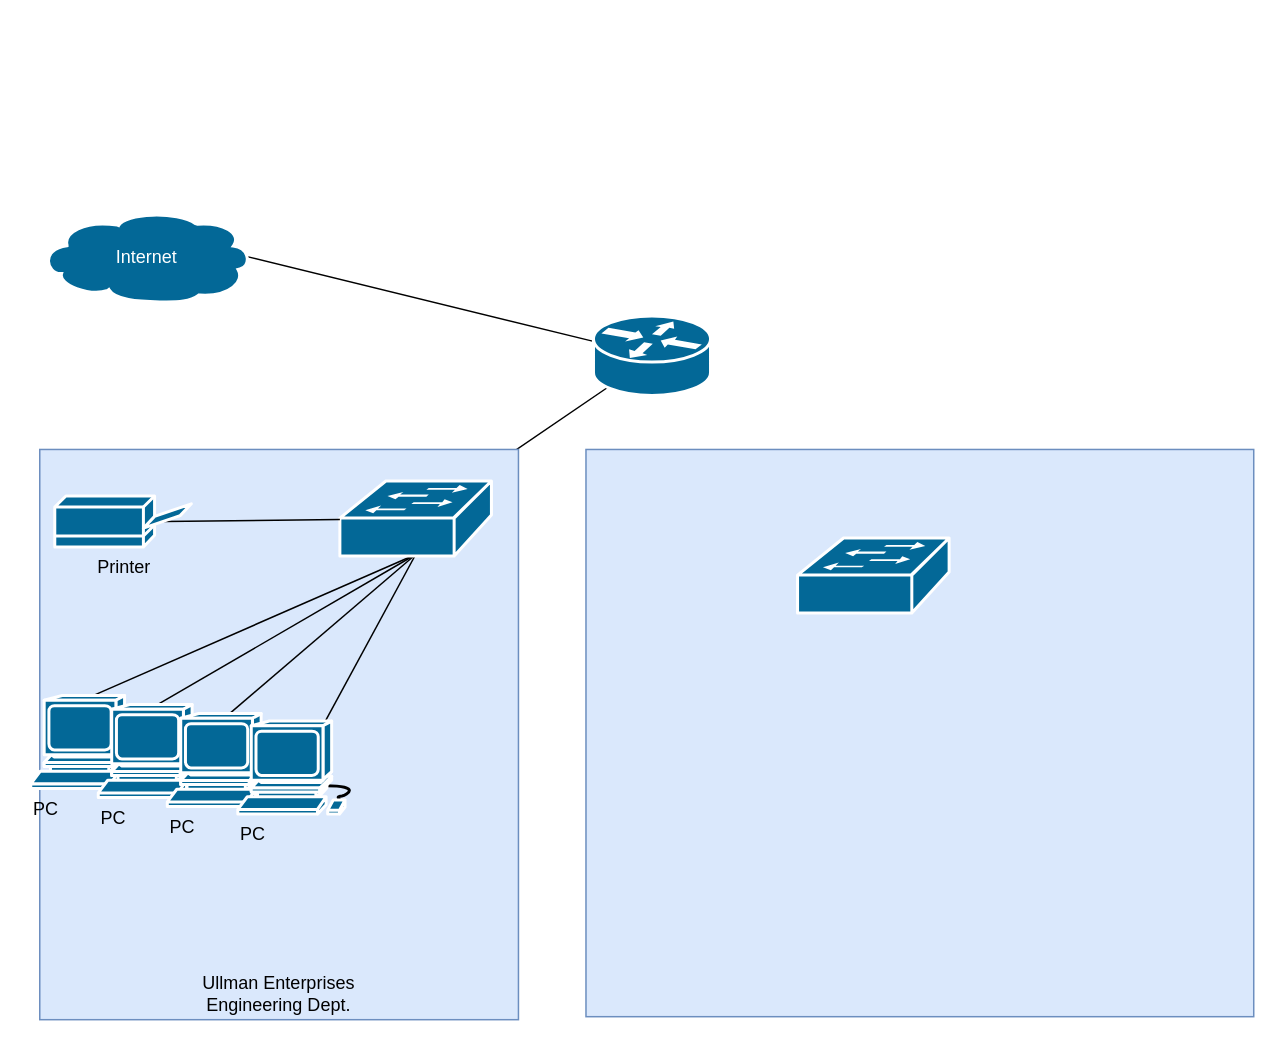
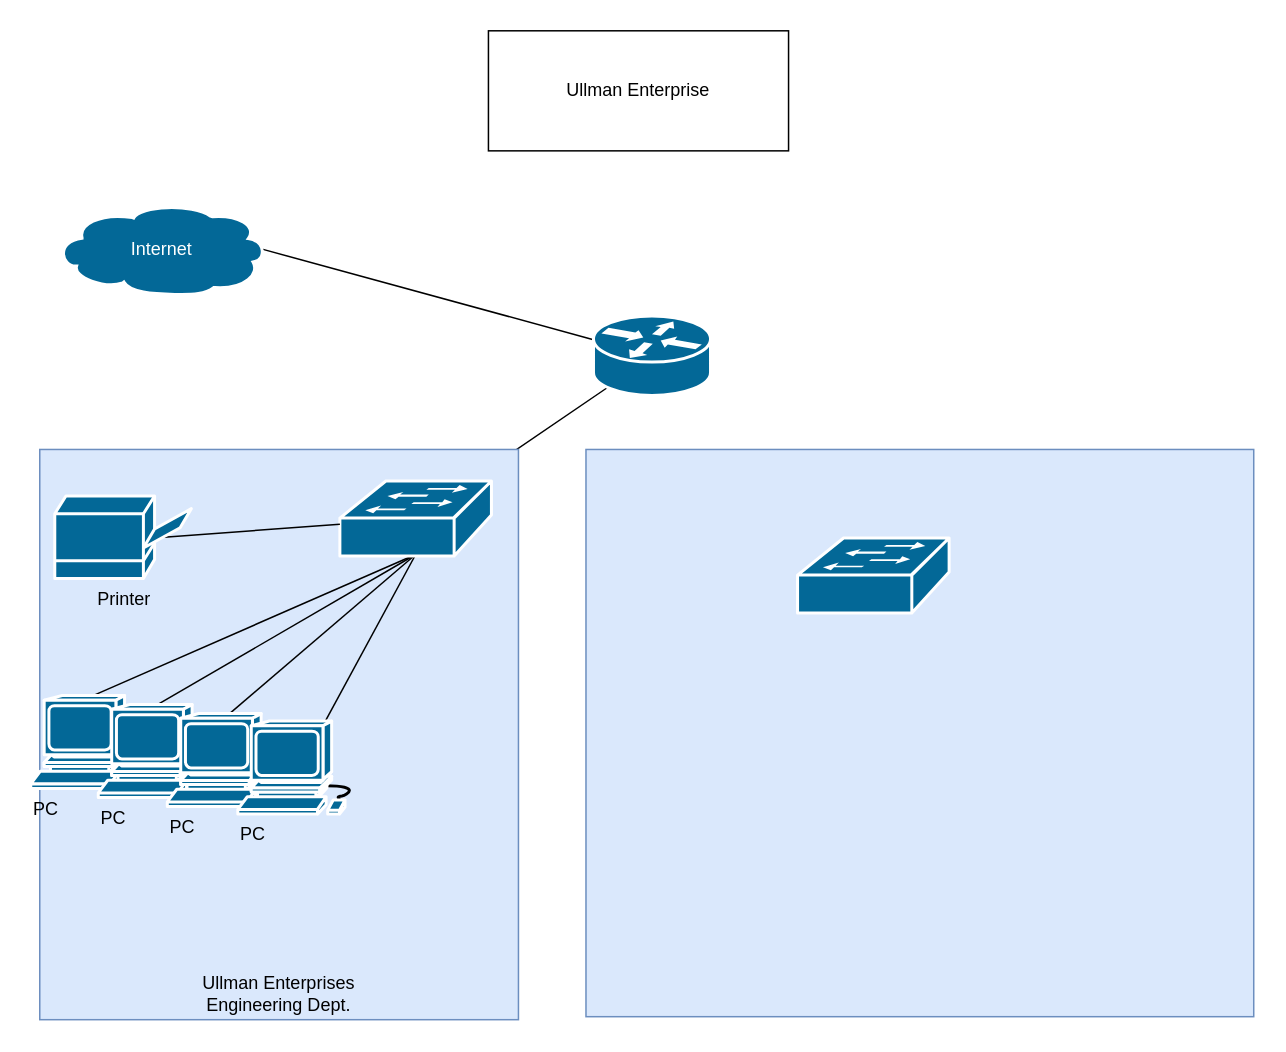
node "Ullman Enterprise": added
node "Internet": moved (146, 257) -> (161, 249)
node "Printer": size 137x51 -> 137x83
